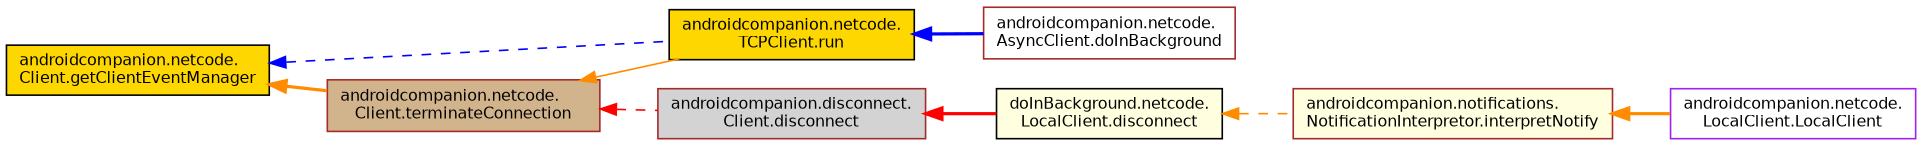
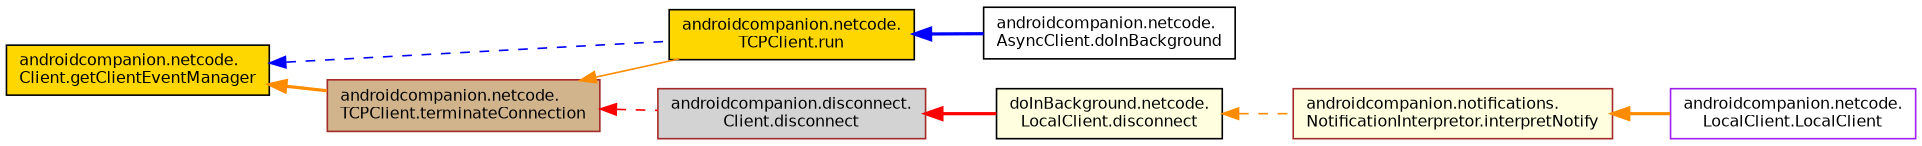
node "androidcompanion.netcode. AsyncClient.doInBackground": color brown -> black
node "androidcompanion.netcode. Client.terminateConnection": label "androidcompanion.netcode. Client.terminateConnection" -> "androidcompanion.netcode. TCPClient.terminateConnection"
